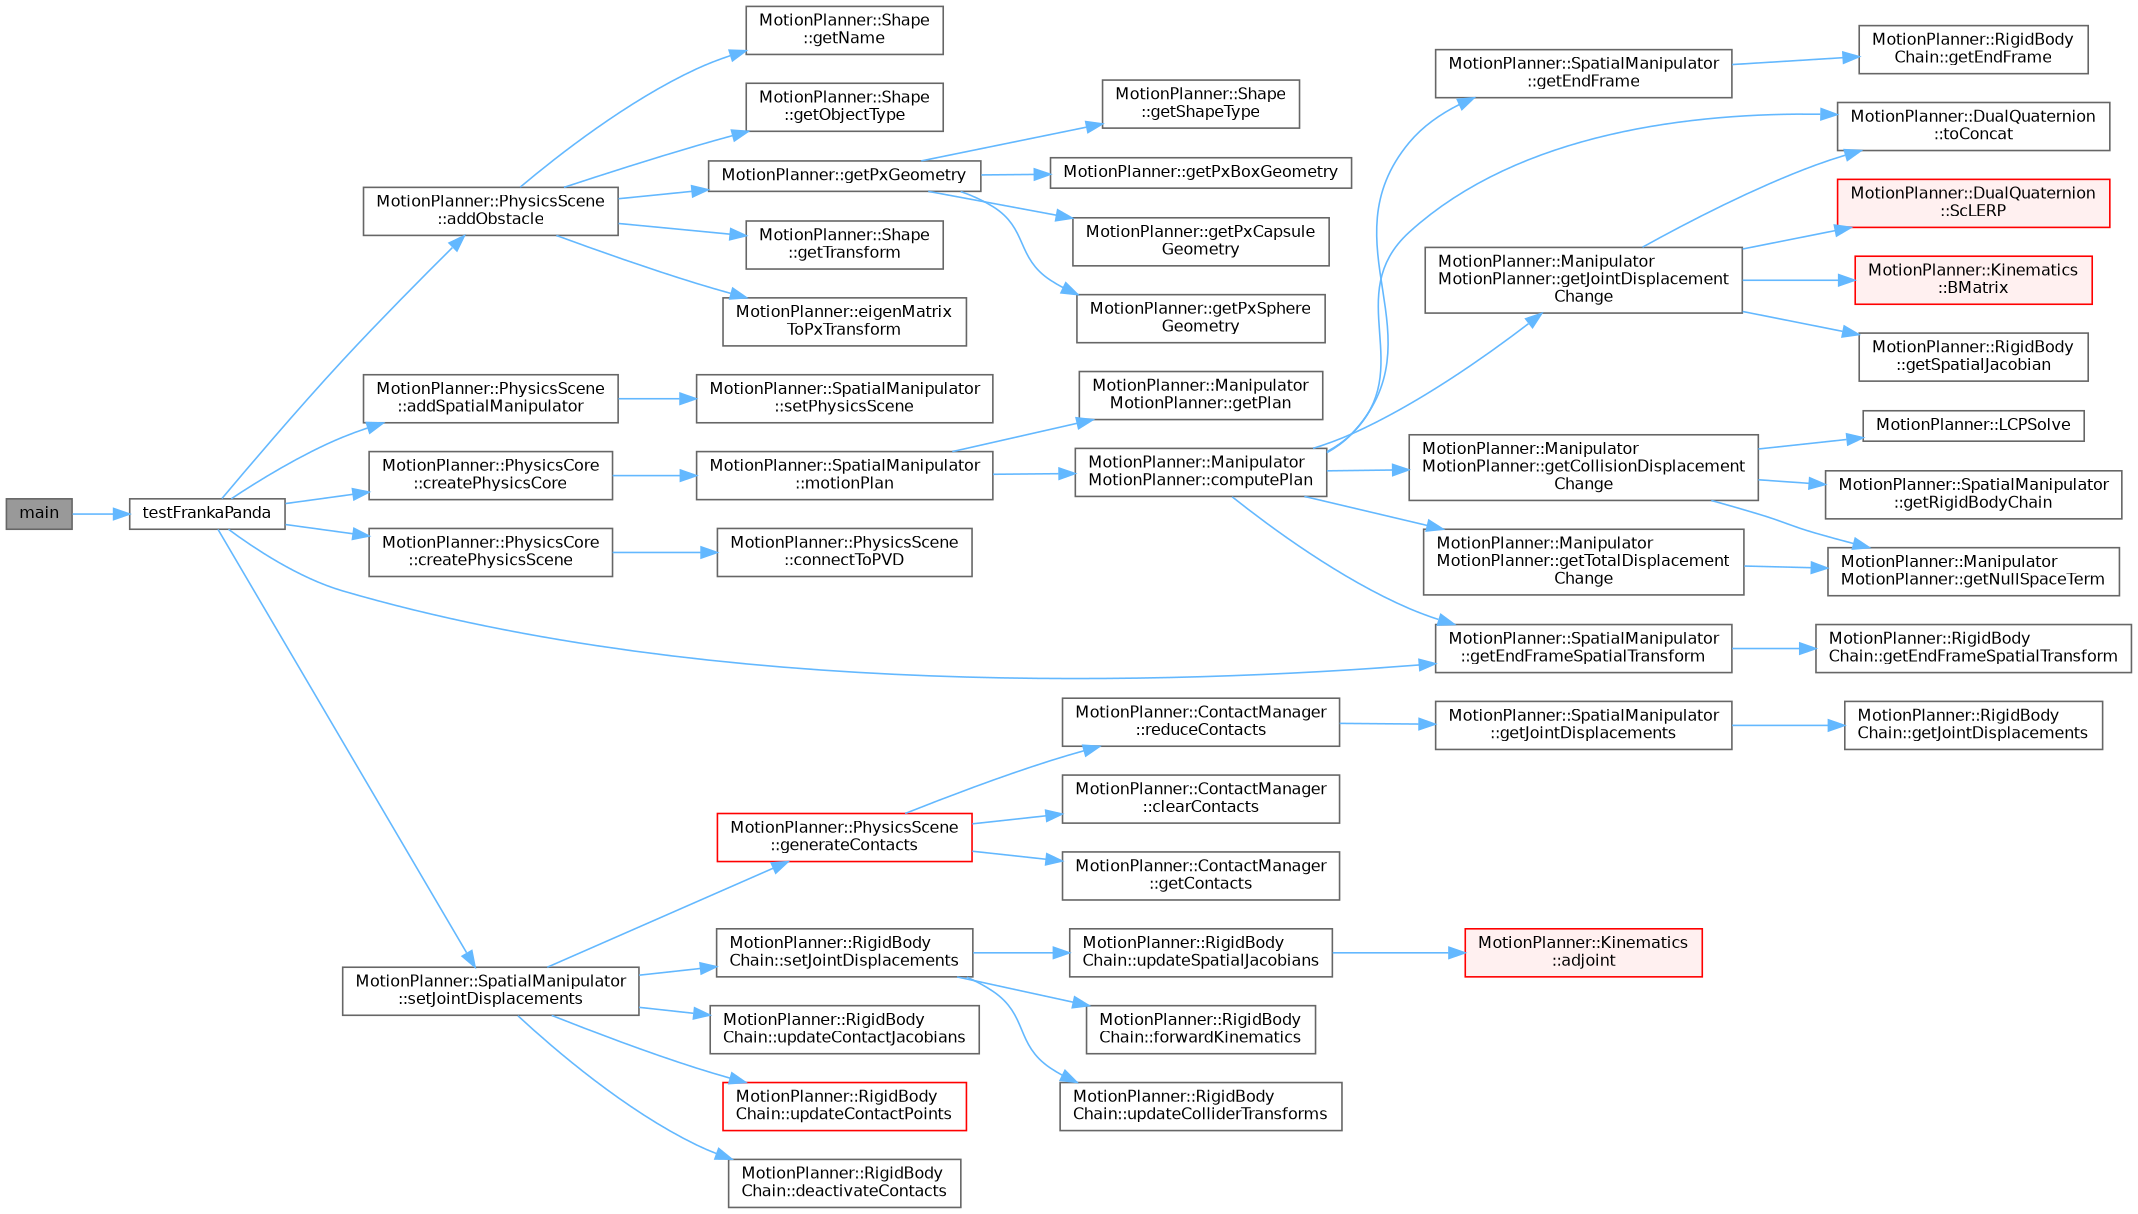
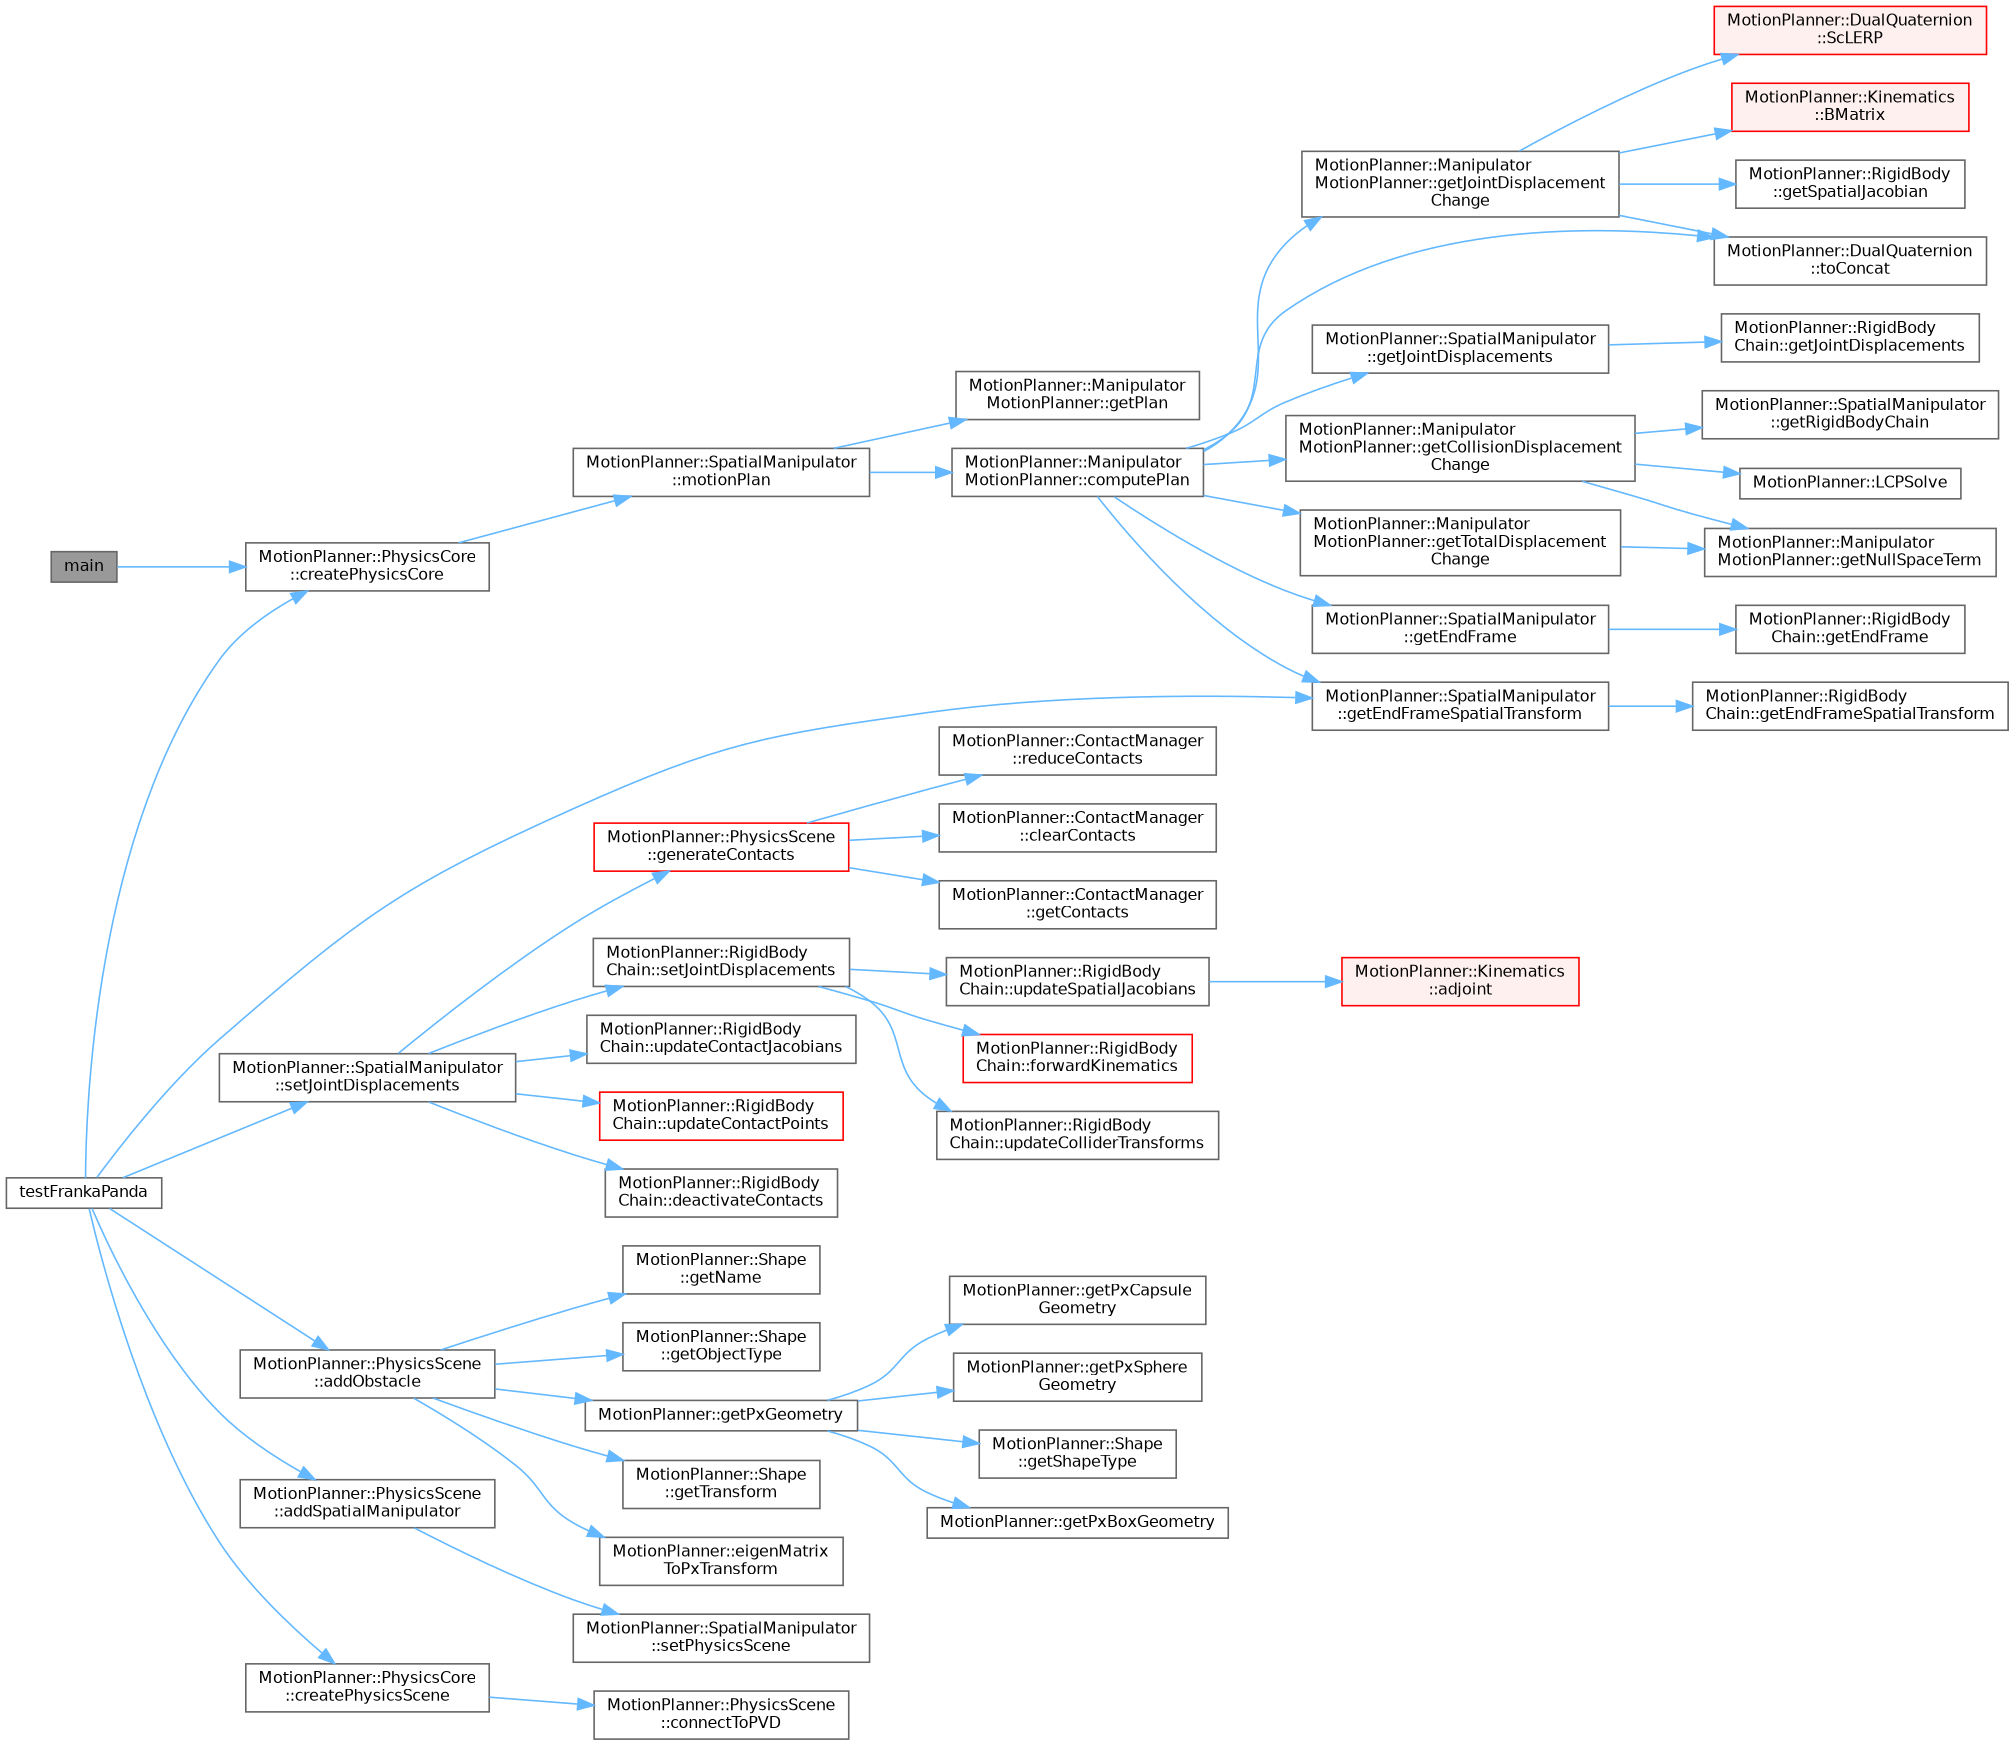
edge "main" -> "testFrankaPanda": now "main" -> "MotionPlanner::PhysicsCore ::createPhysicsCore"
edge "MotionPlanner::ContactManager ::reduceContacts" -> "MotionPlanner::SpatialManipulator ::getJointDisplacements": now "MotionPlanner::Manipulator MotionPlanner::computePlan" -> "MotionPlanner::SpatialManipulator ::getJointDisplacements"
node "MotionPlanner::RigidBody Chain::forwardKinematics": color grey40 -> red
